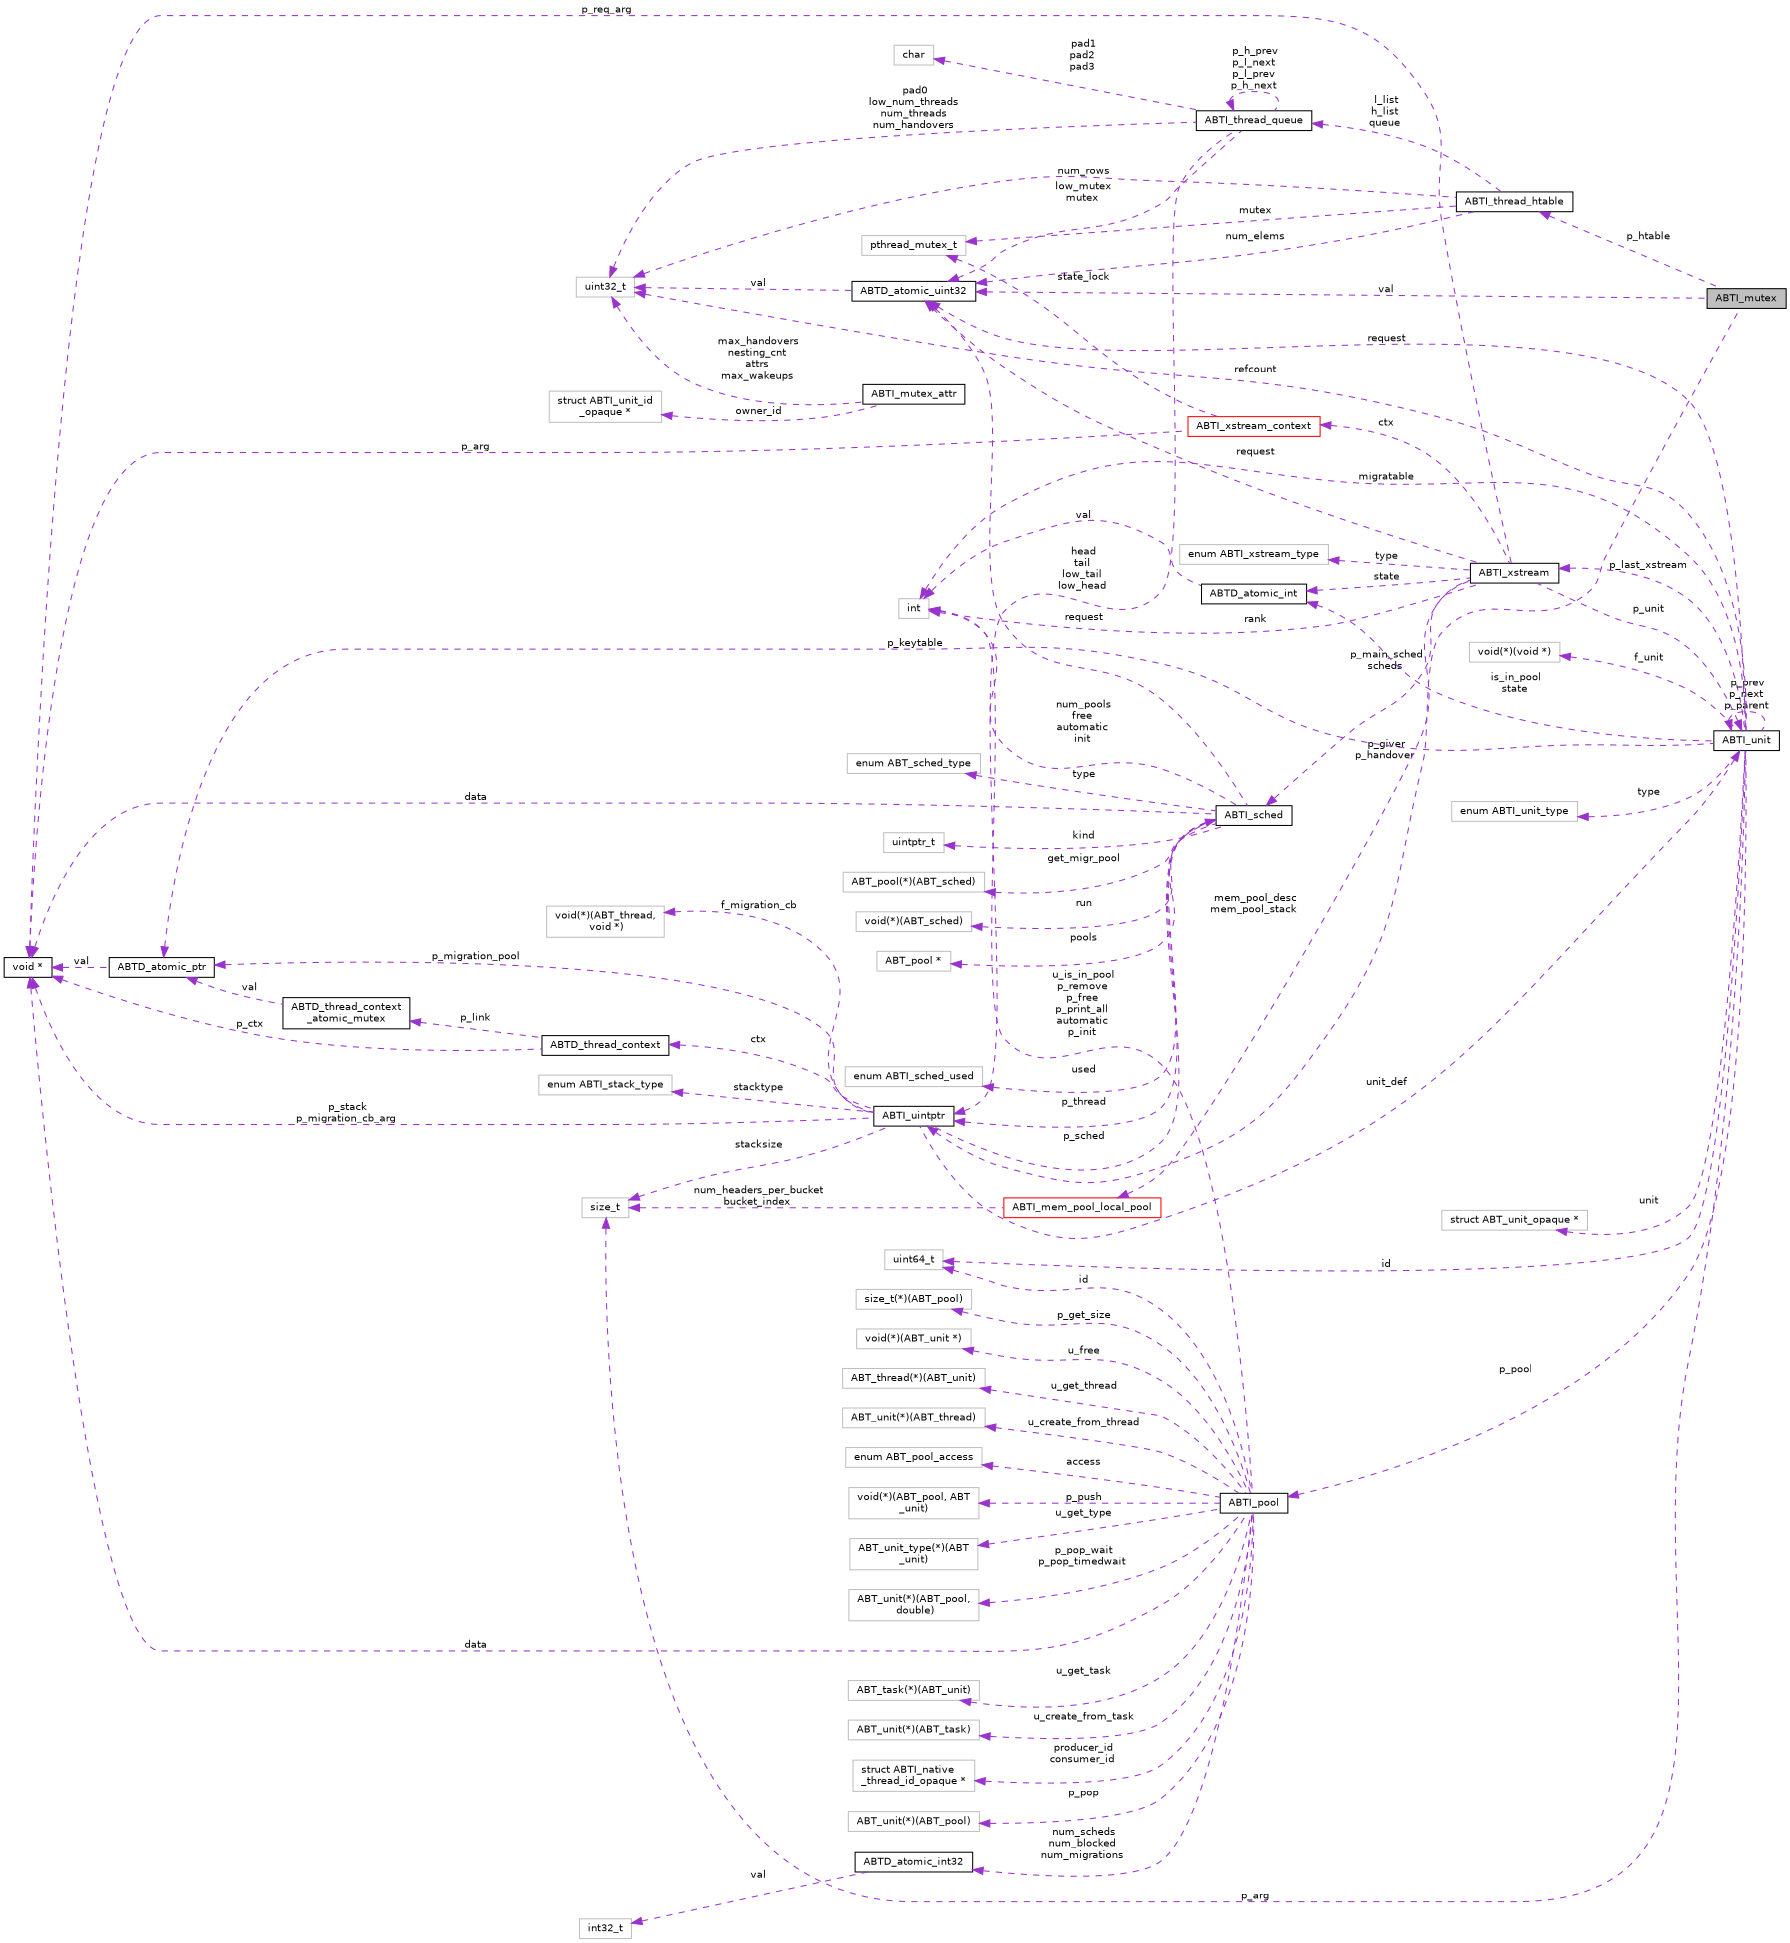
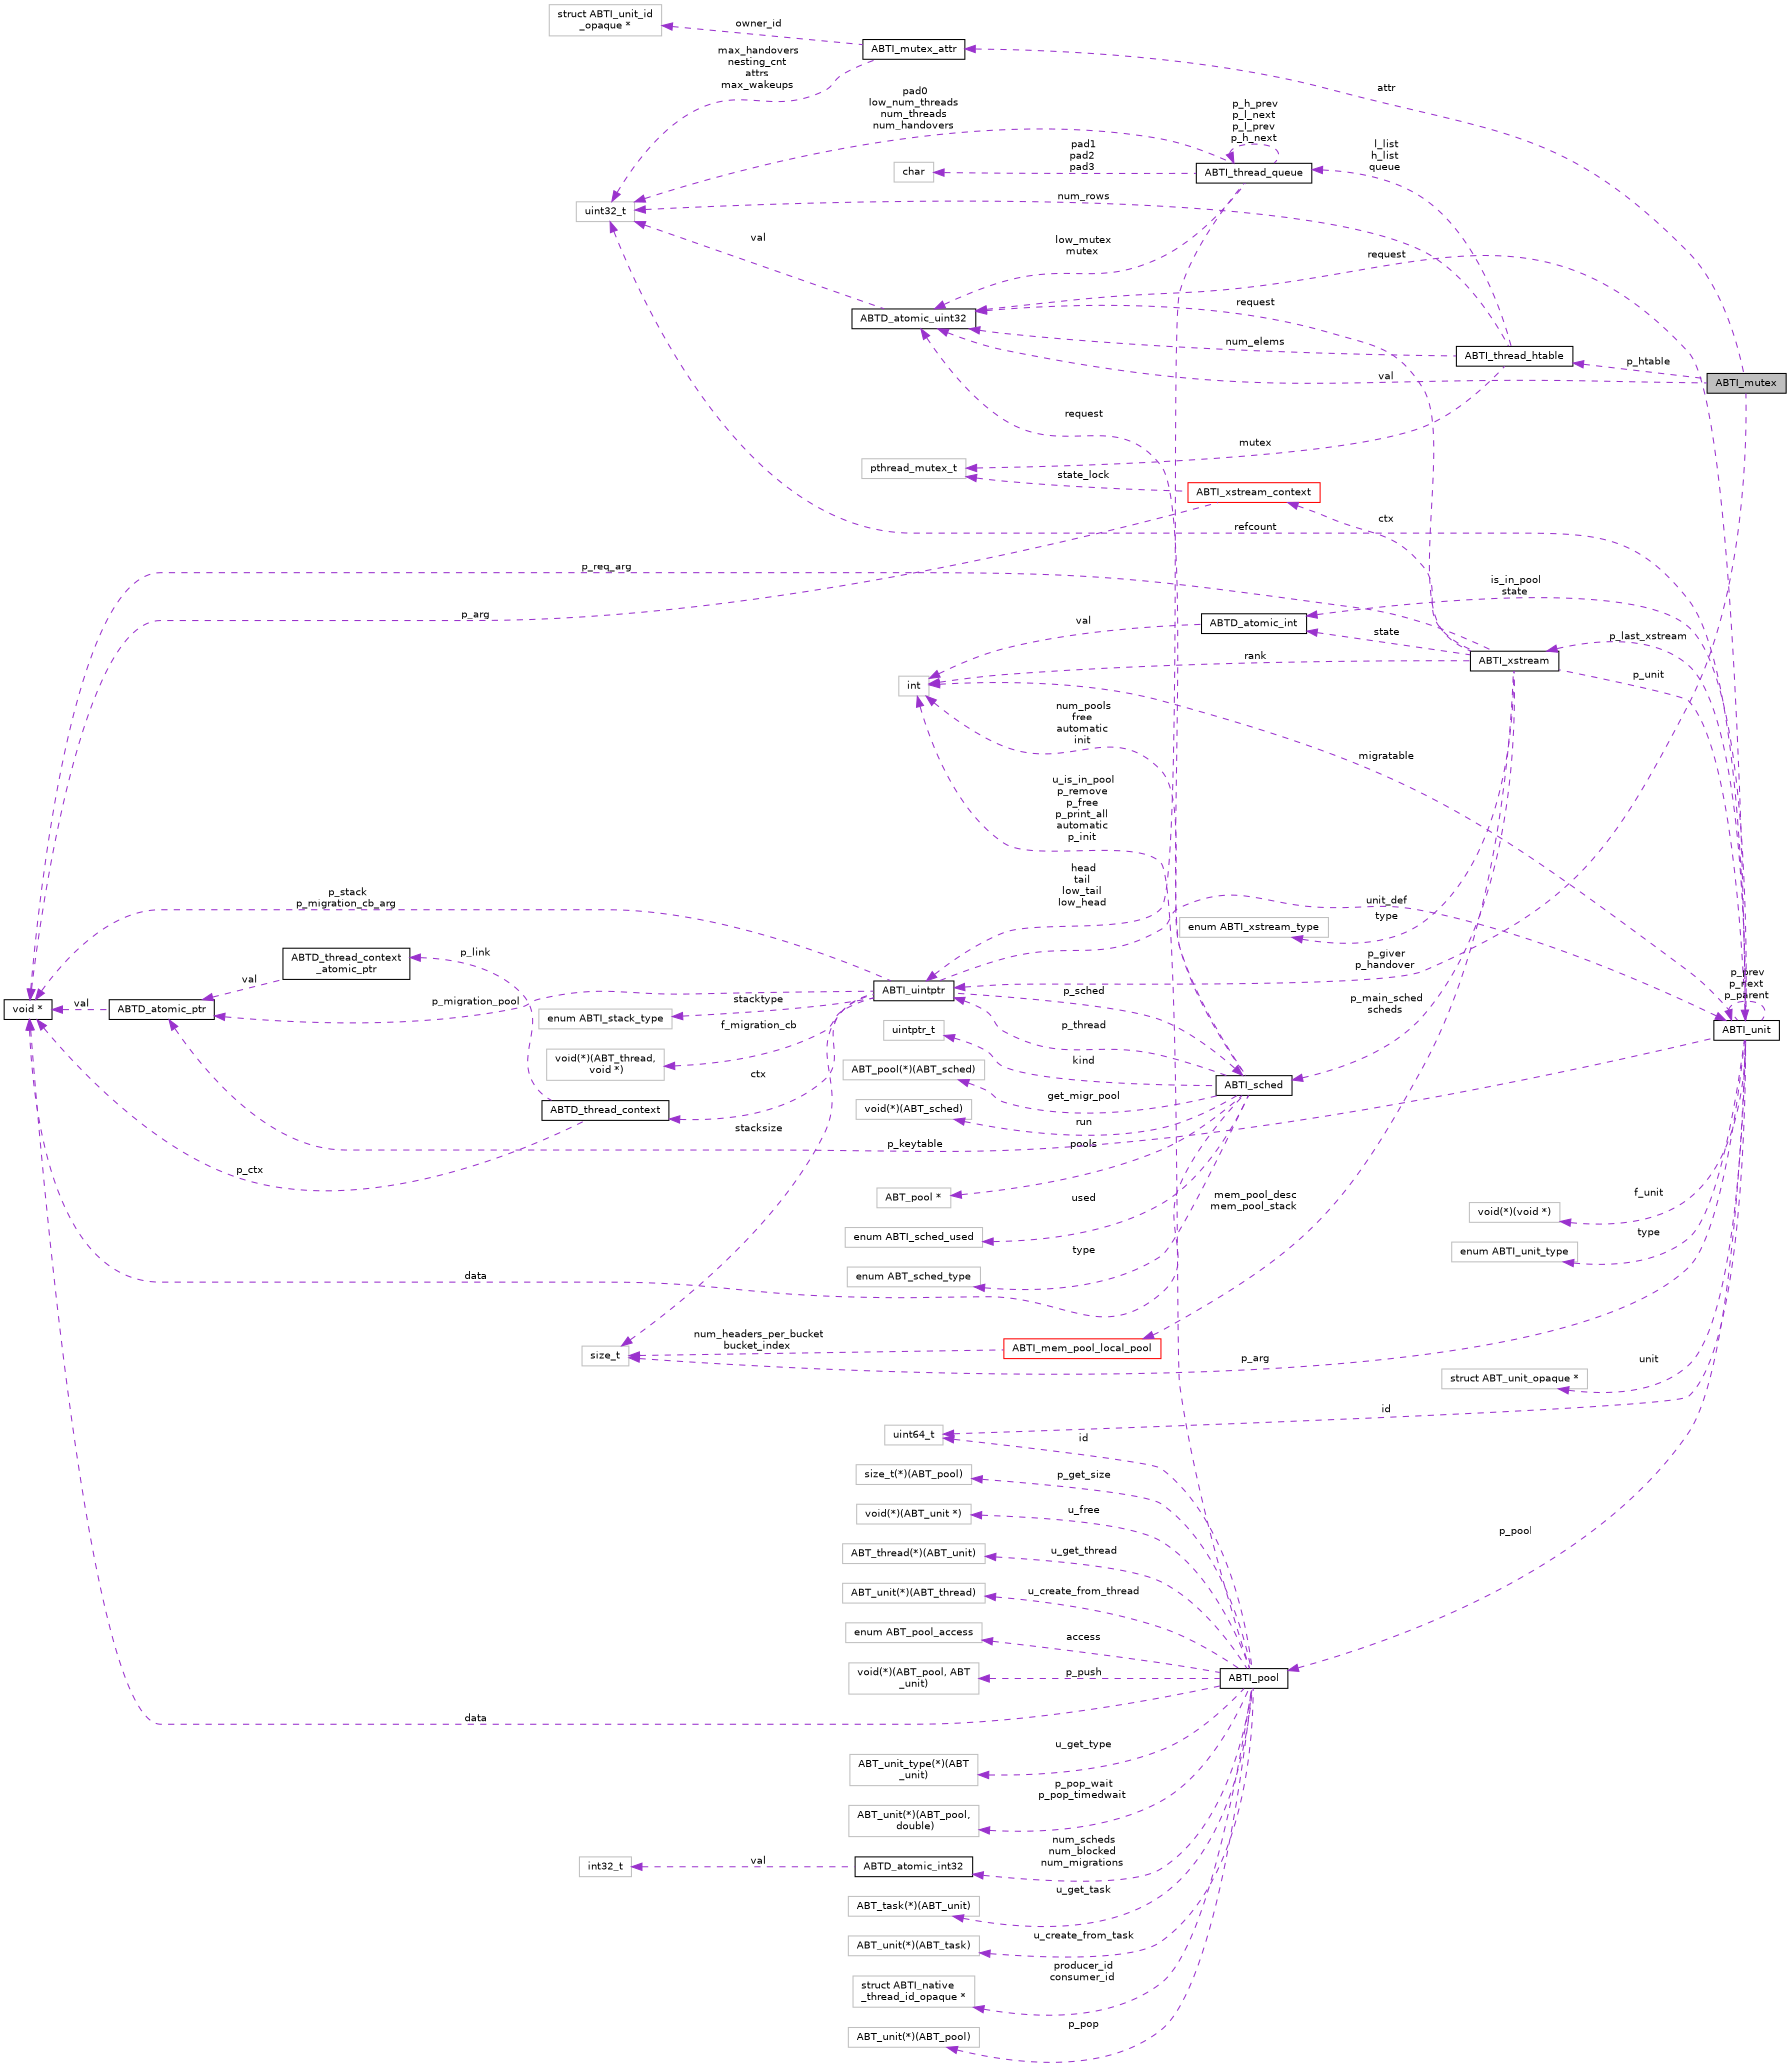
edge "ABTI_mutex" -> "ABTI_mutex_attr": added, label "attr"
node "ABTD_thread_context _atomic_mutex": label "ABTD_thread_context _atomic_mutex" -> "ABTD_thread_context _atomic_ptr"
